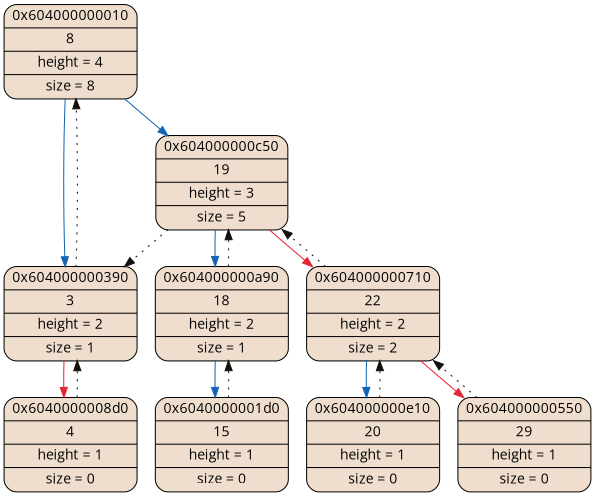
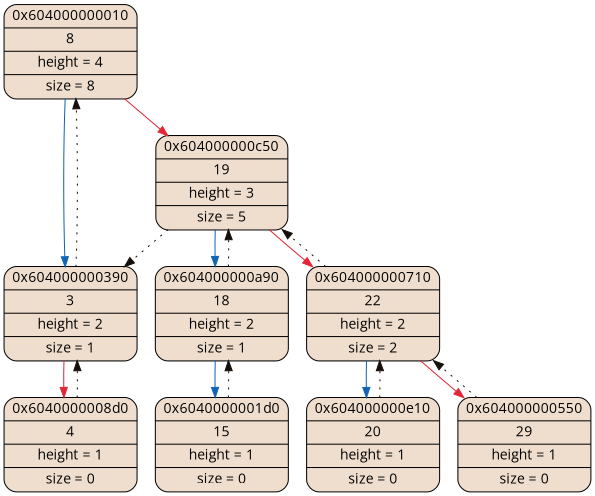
edge "0x604000000010" -> "0x604000000c50": color #1164b4 -> #e32636
